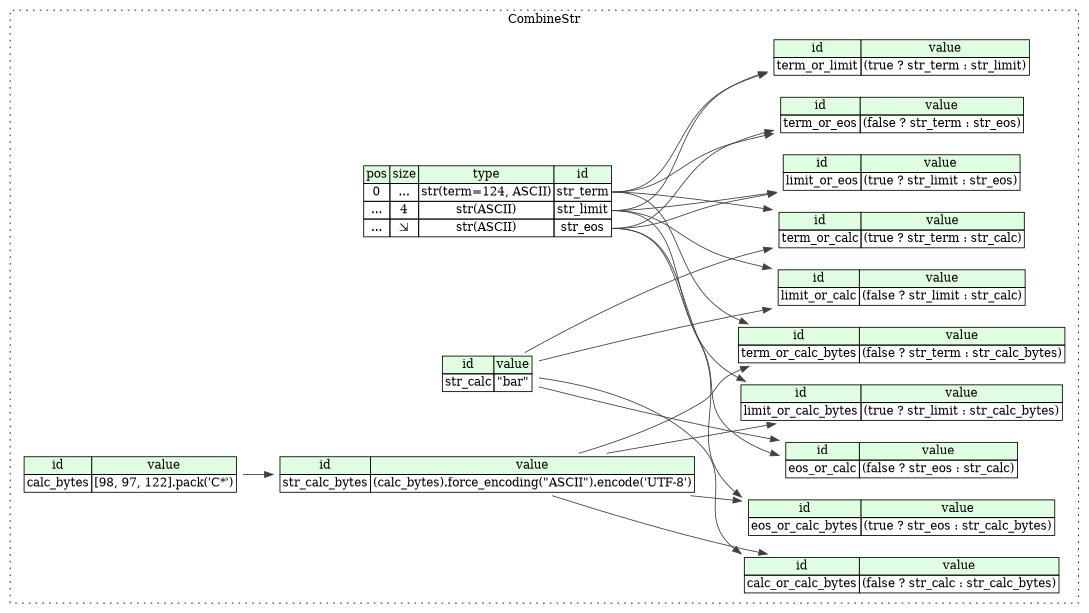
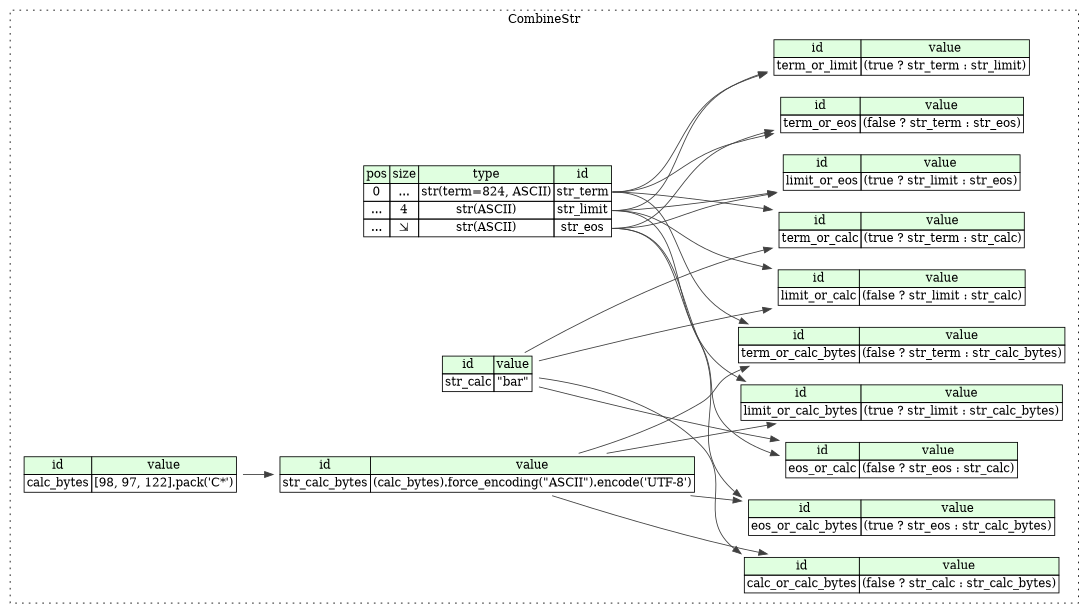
node "pos": text "str(term=124, ASCII)" -> "str(term=824, ASCII)"
